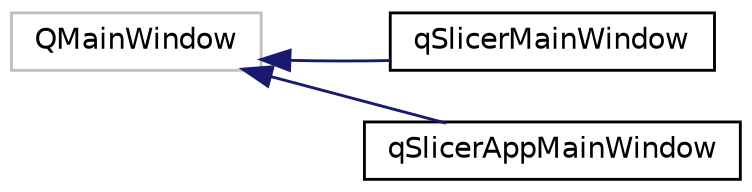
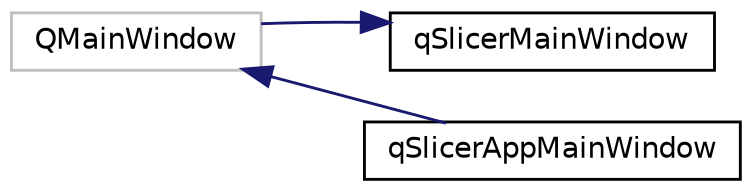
edge "qSlicerMainWindow" -> "QMainWindow": reversed
